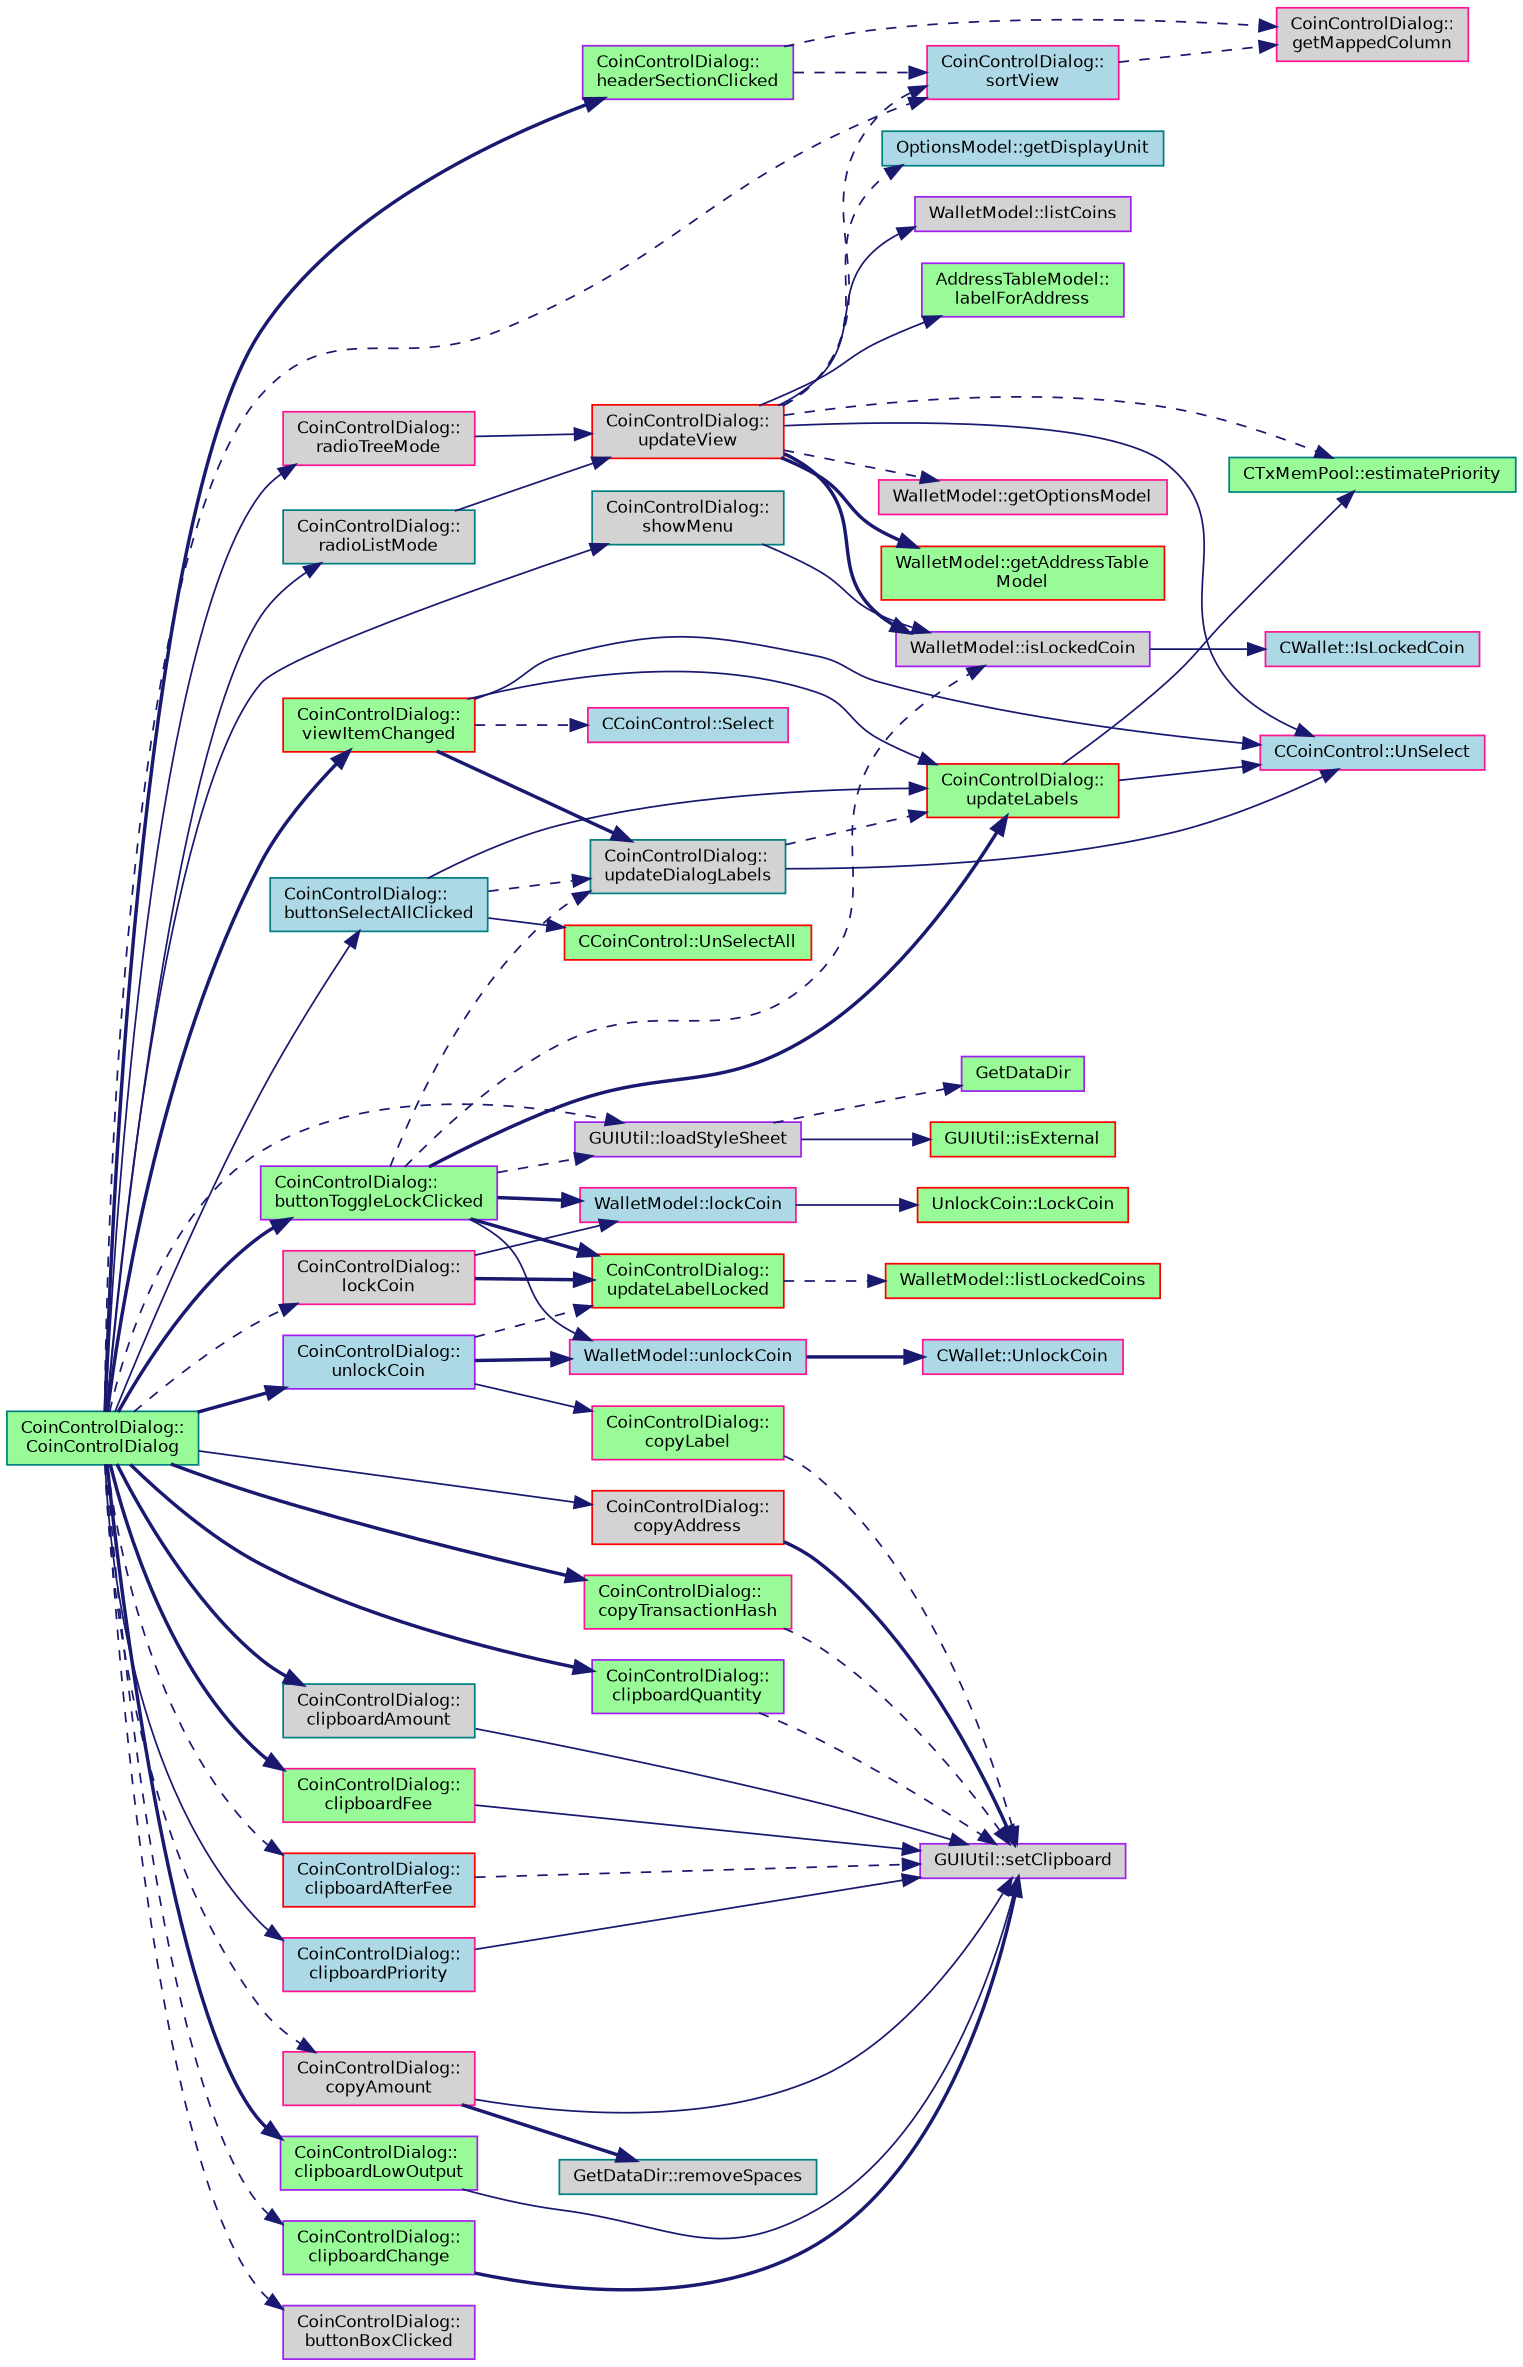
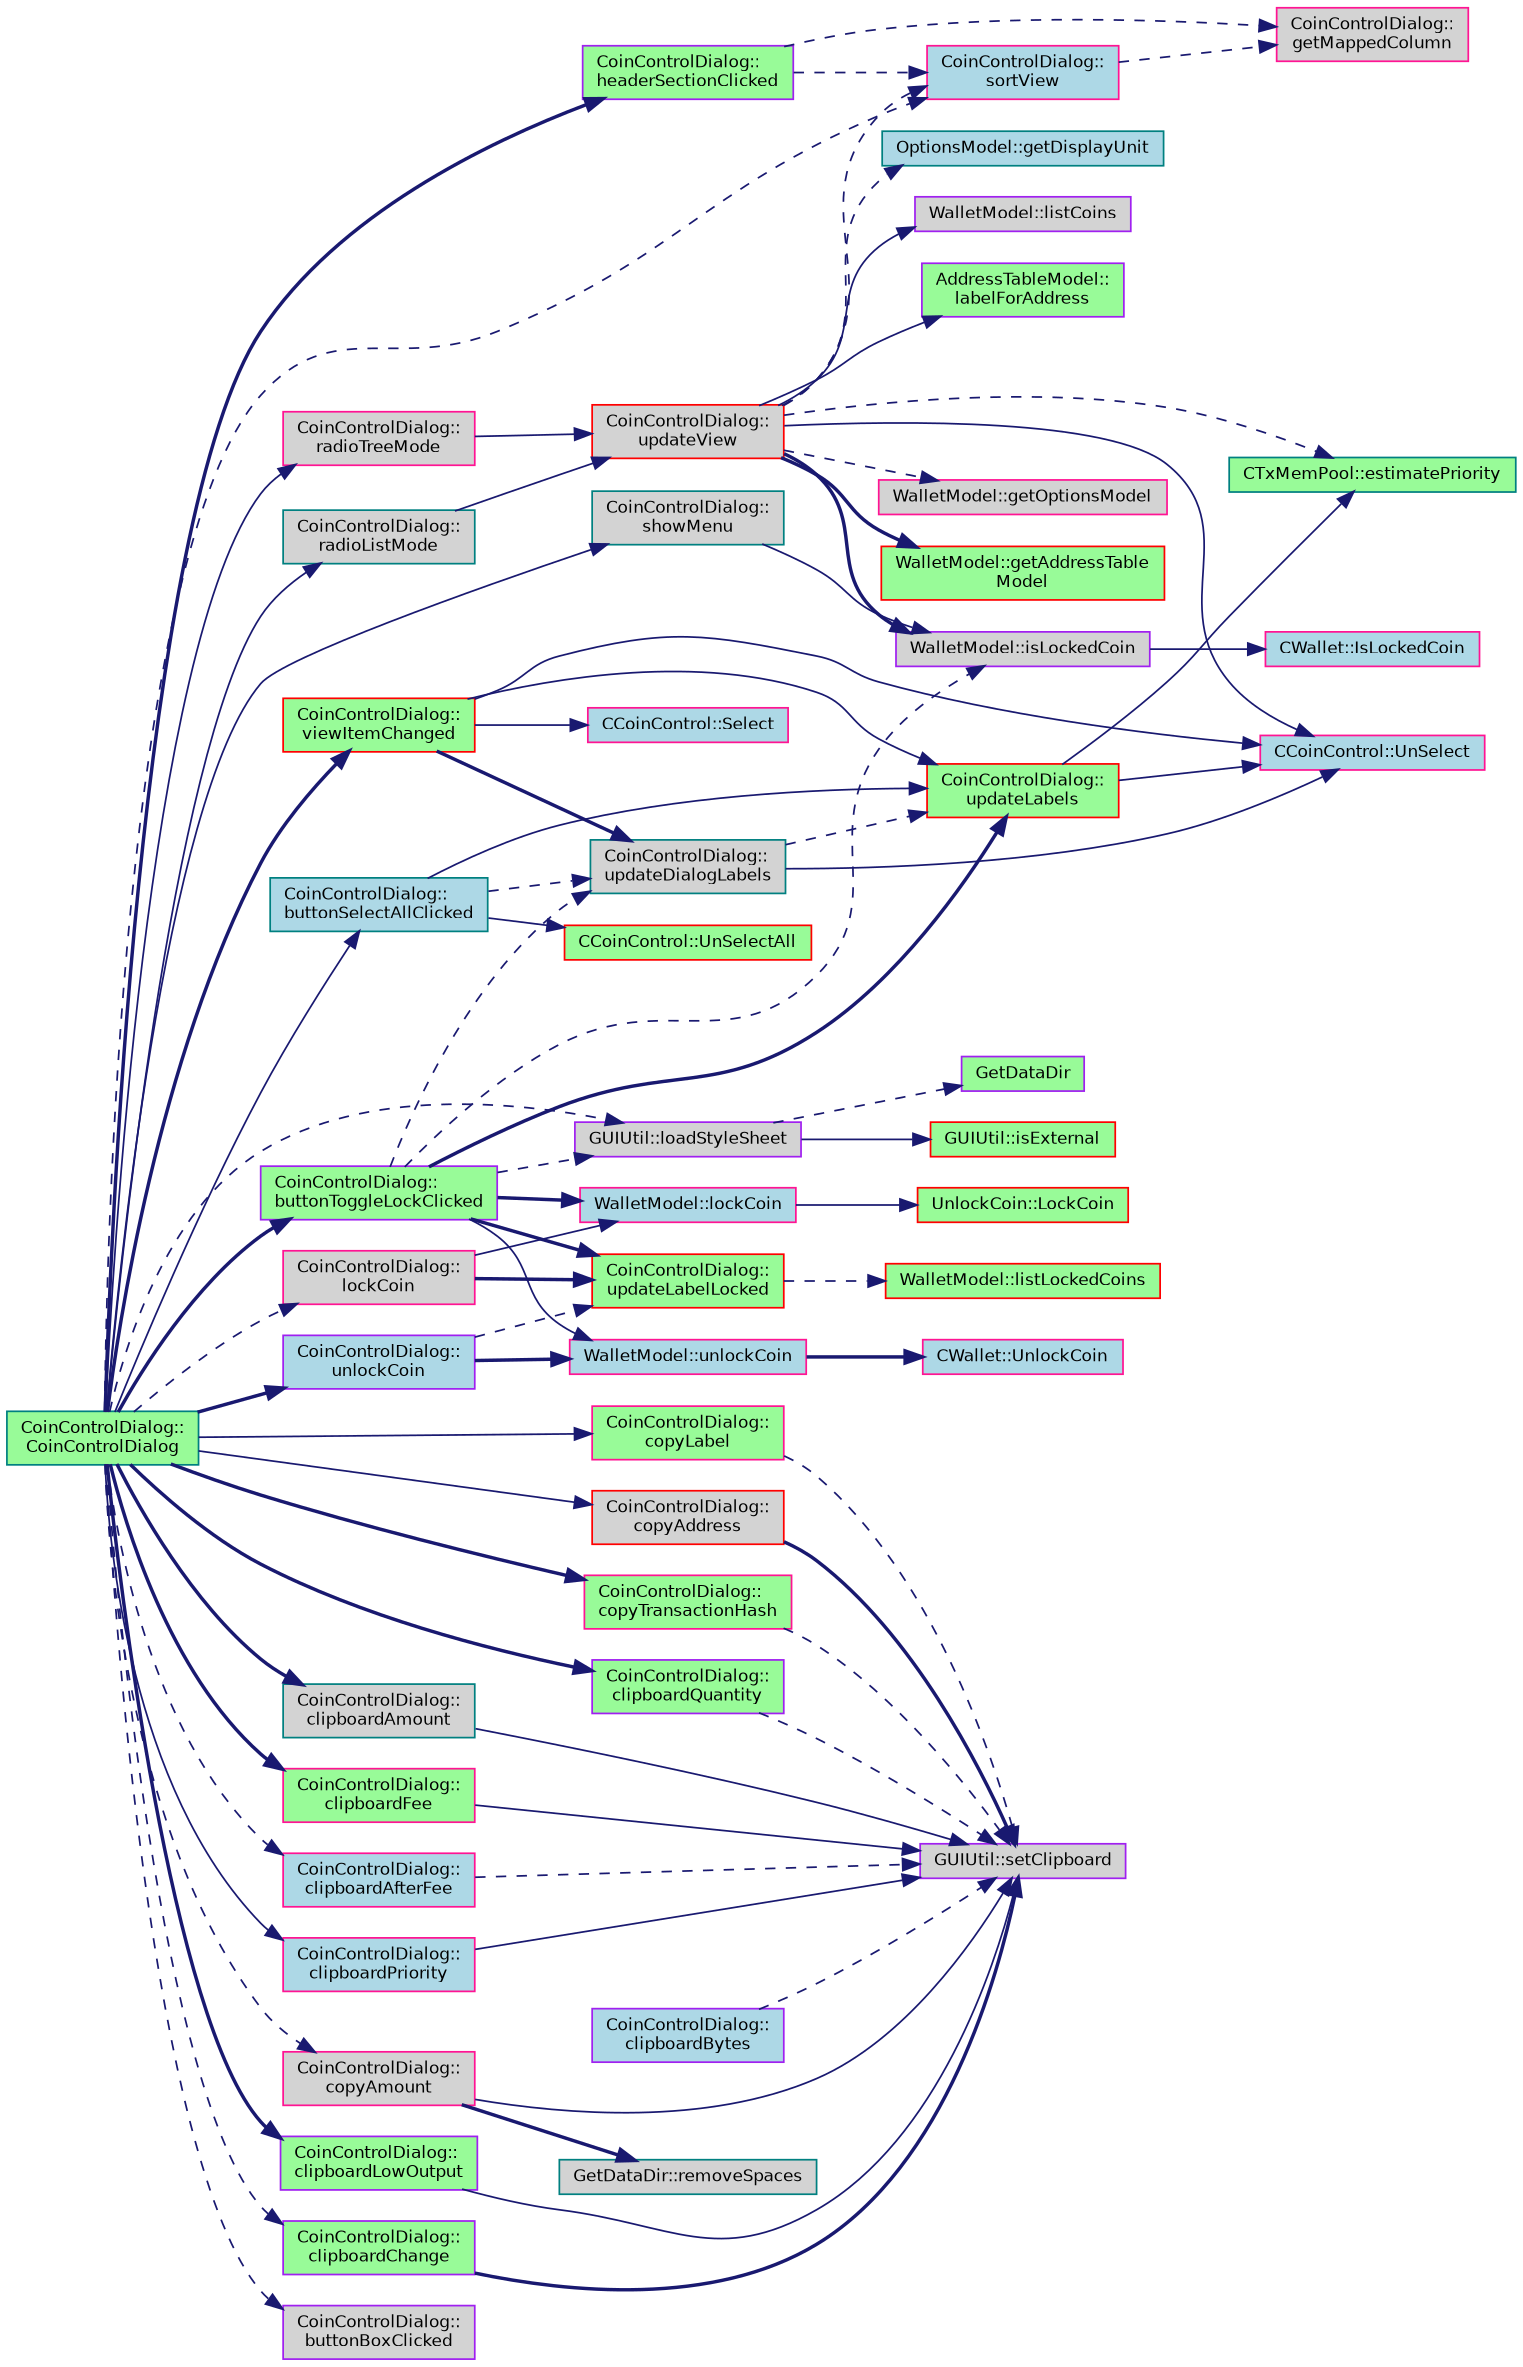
edge "CoinControlDialog:: viewItemChanged" -> "CCoinControl::Select": style dashed -> solid
edge "CoinControlDialog:: unlockCoin" -> "CoinControlDialog:: copyLabel": now "CoinControlDialog:: CoinControlDialog" -> "CoinControlDialog:: copyLabel"
node "CoinControlDialog:: clipboardAfterFee": color red -> deeppink
node "CoinControlDialog:: clipboardBytes": added
